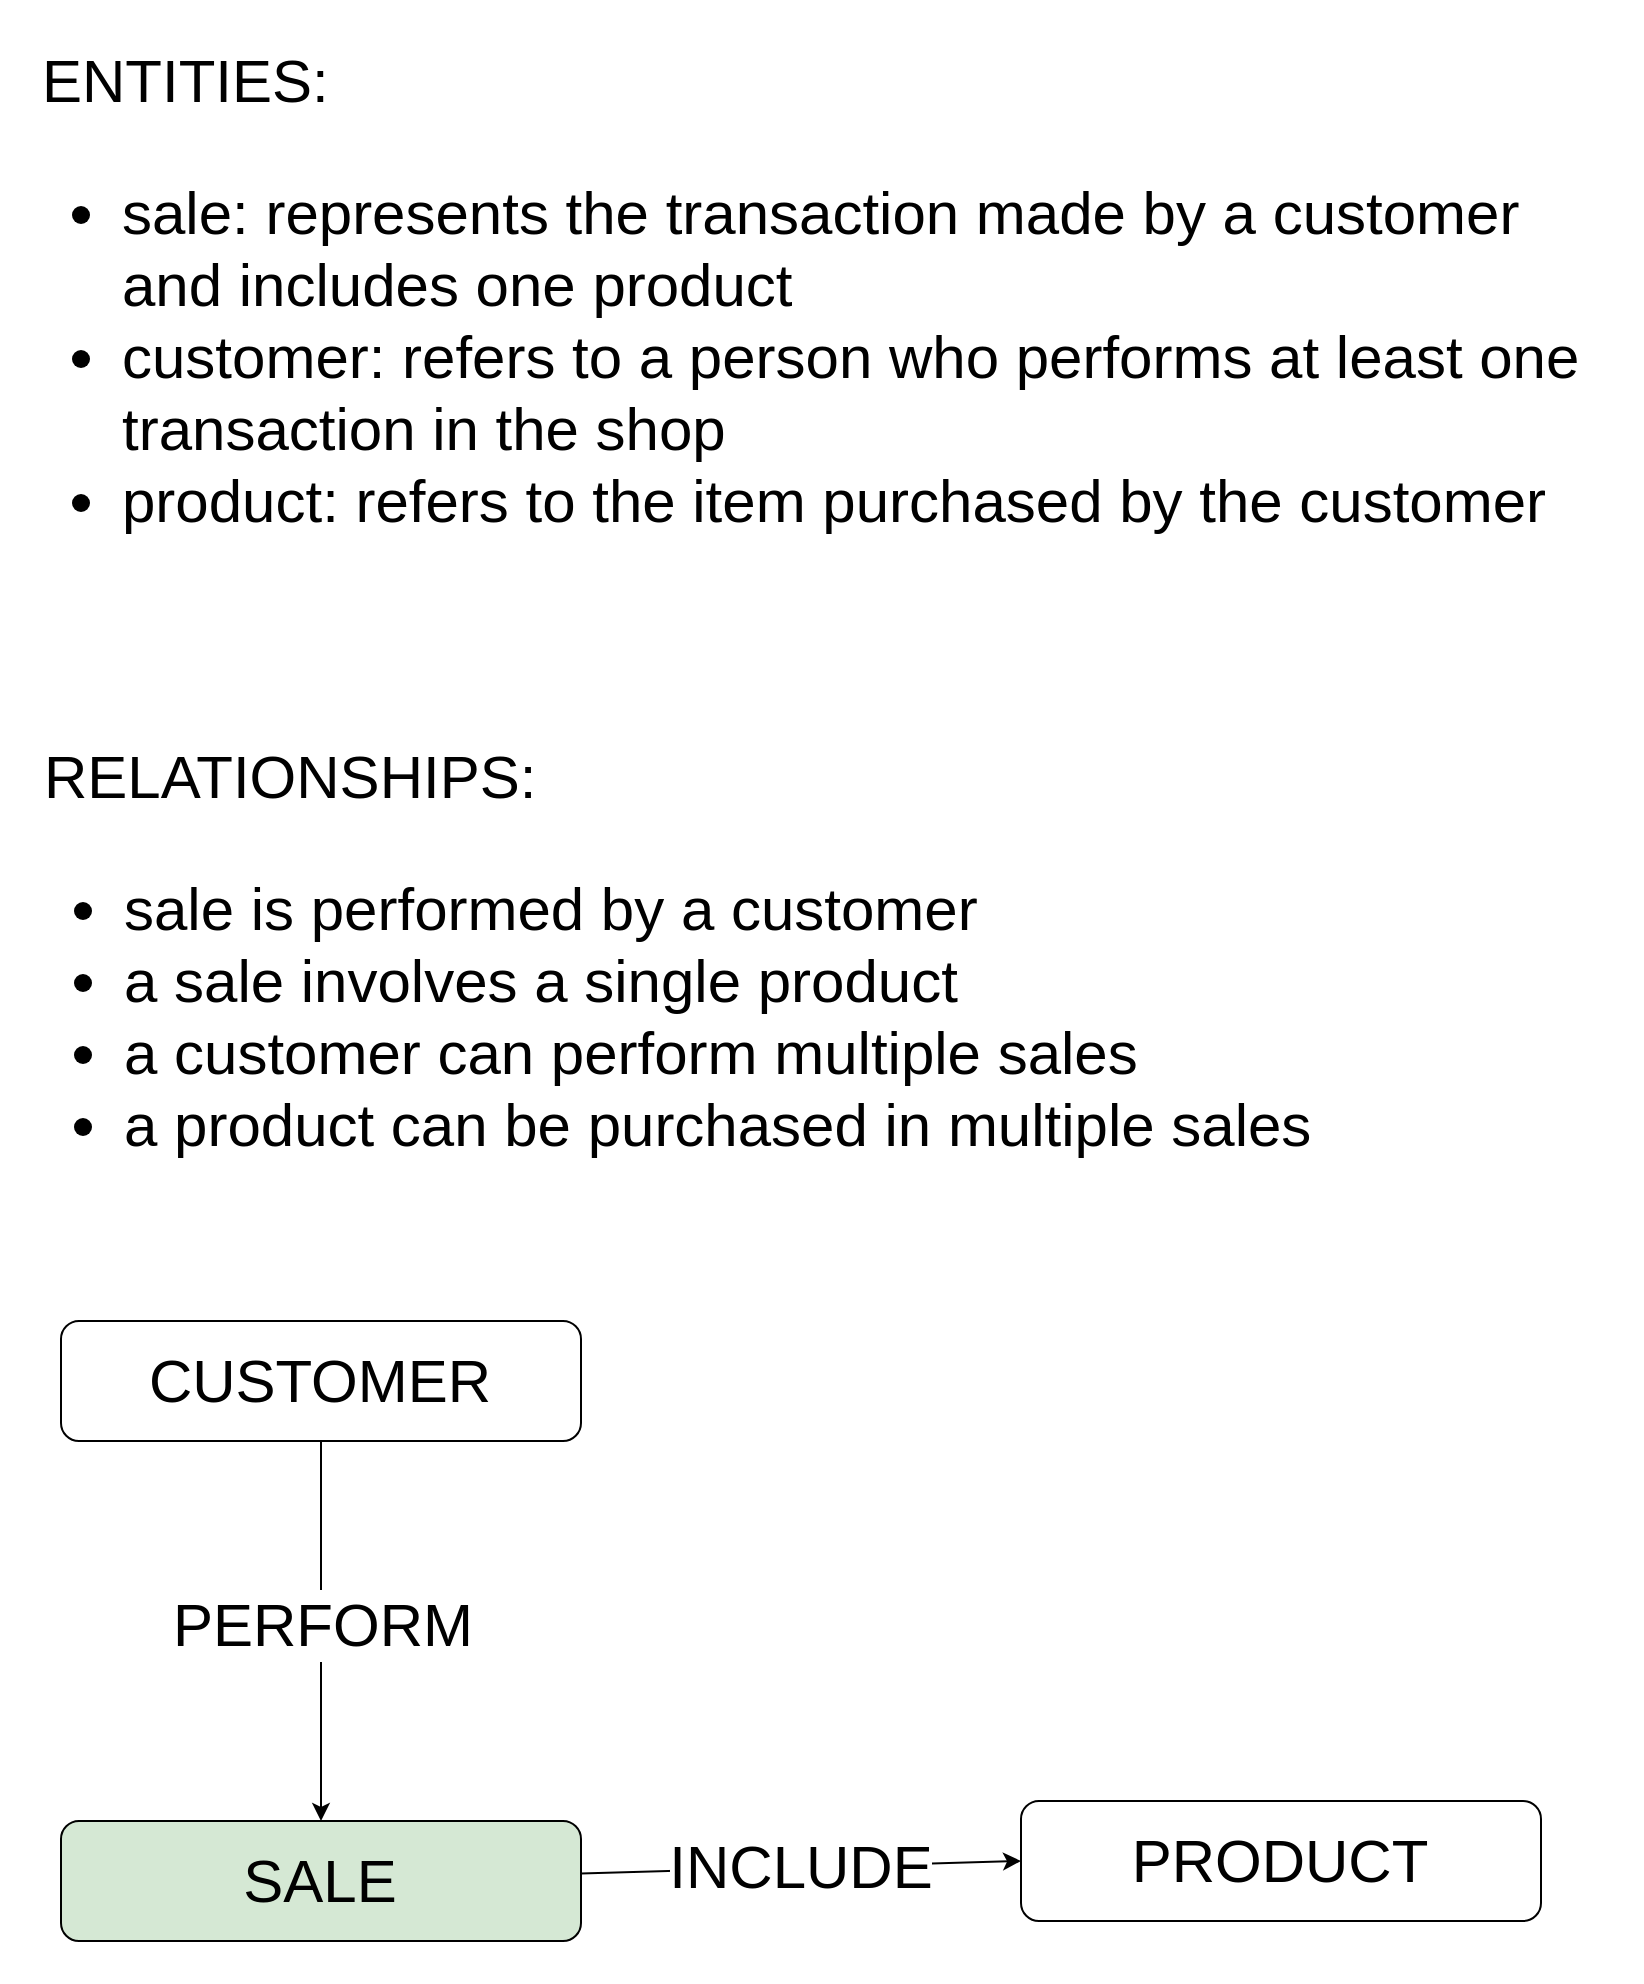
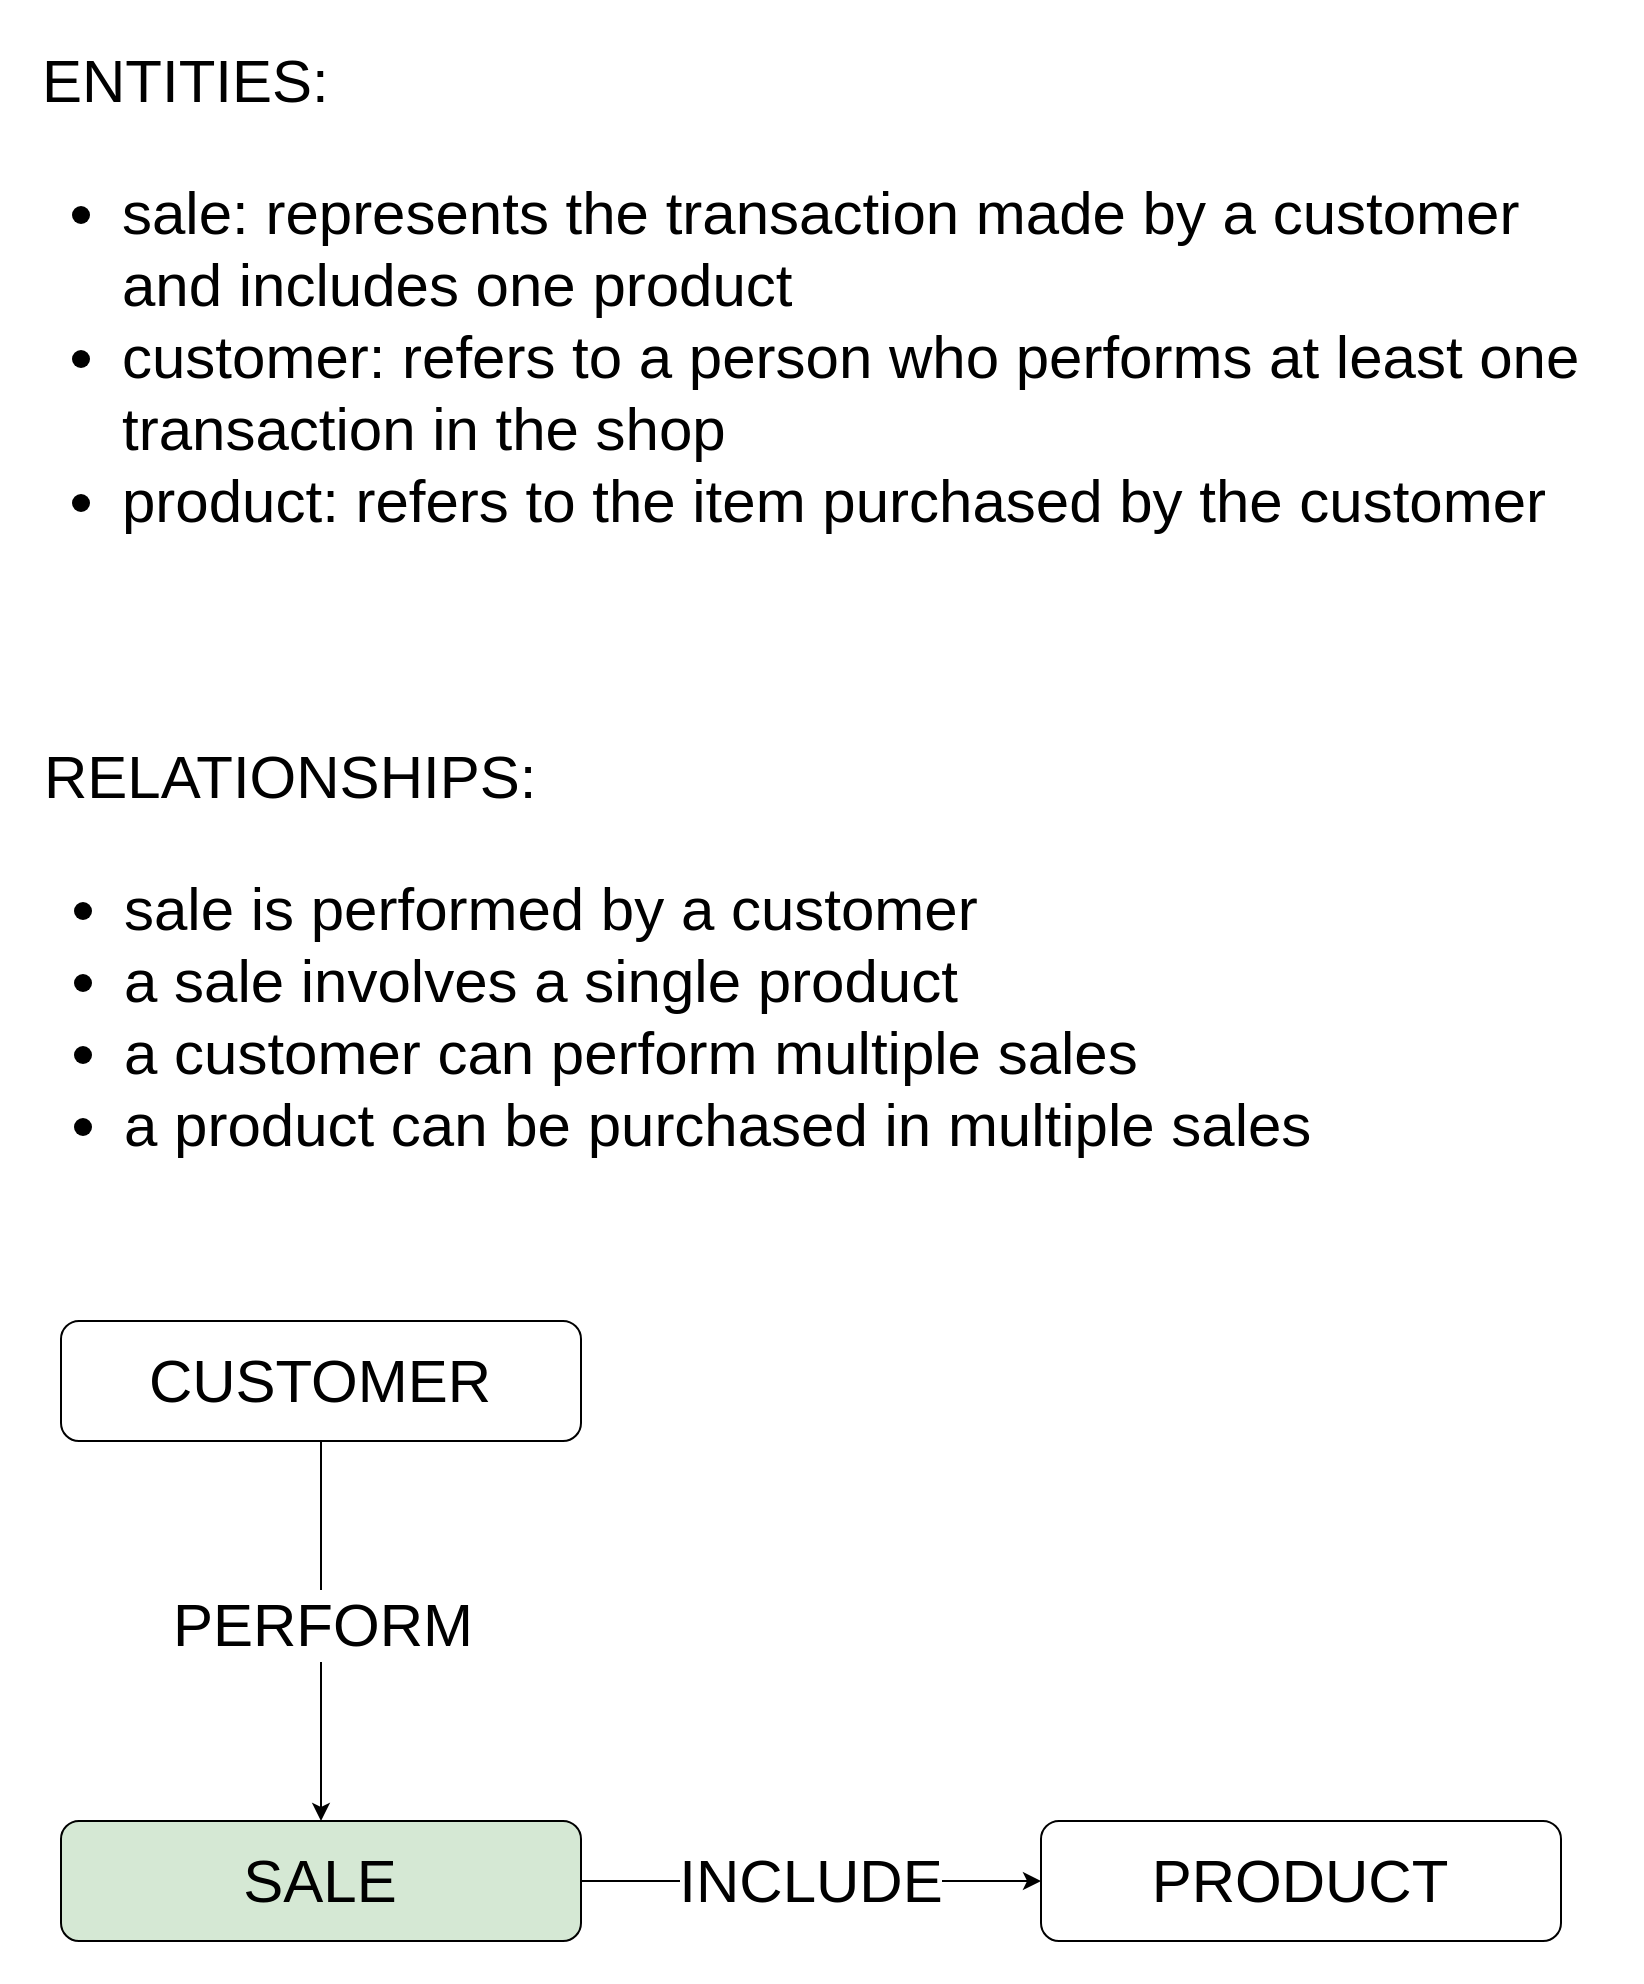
node "PRODUCT": moved (1281, 1861) -> (1301, 1881)
